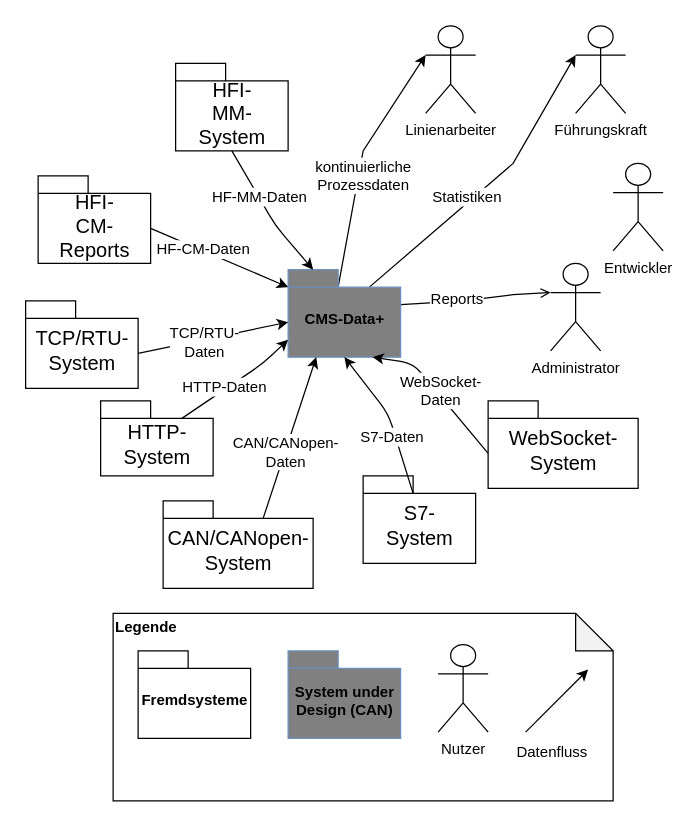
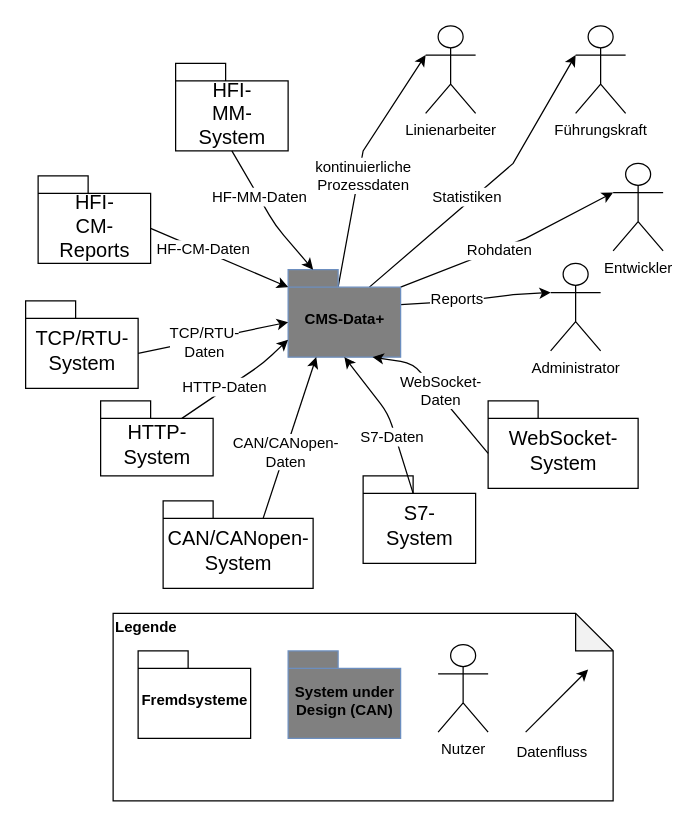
edge "CMS-Data+" -> "Entwickler": added, label "Rohdaten"
edge "CMS-Data+" -> "Administrator": arrowhead open -> classic
